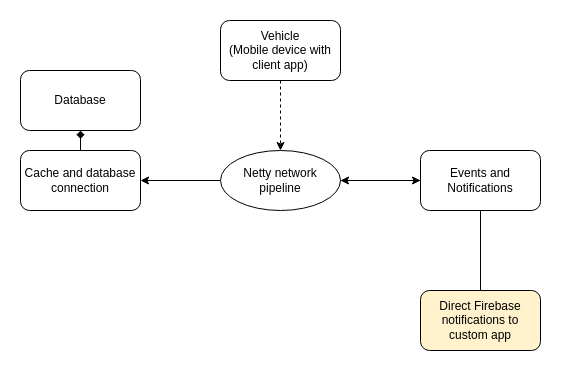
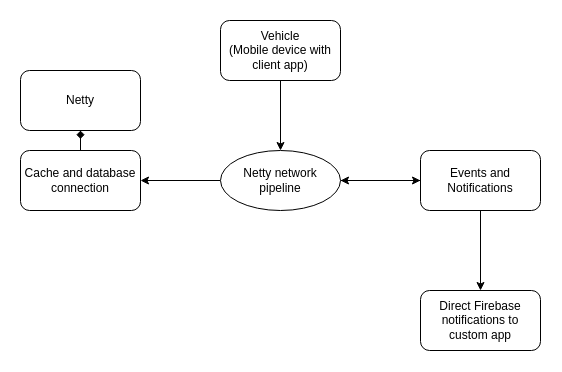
node "Database": label "Database" -> "Netty"
edge "Vehicle (Mobile device with client app)" -> "Netty network pipeline": style dashed -> solid
edge "Events and Notifications" -- "Direct Firebase notifications to custom app": arrowhead none -> classic
node "Direct Firebase notifications to custom app": fillcolor #fff2cc -> #ffffff
